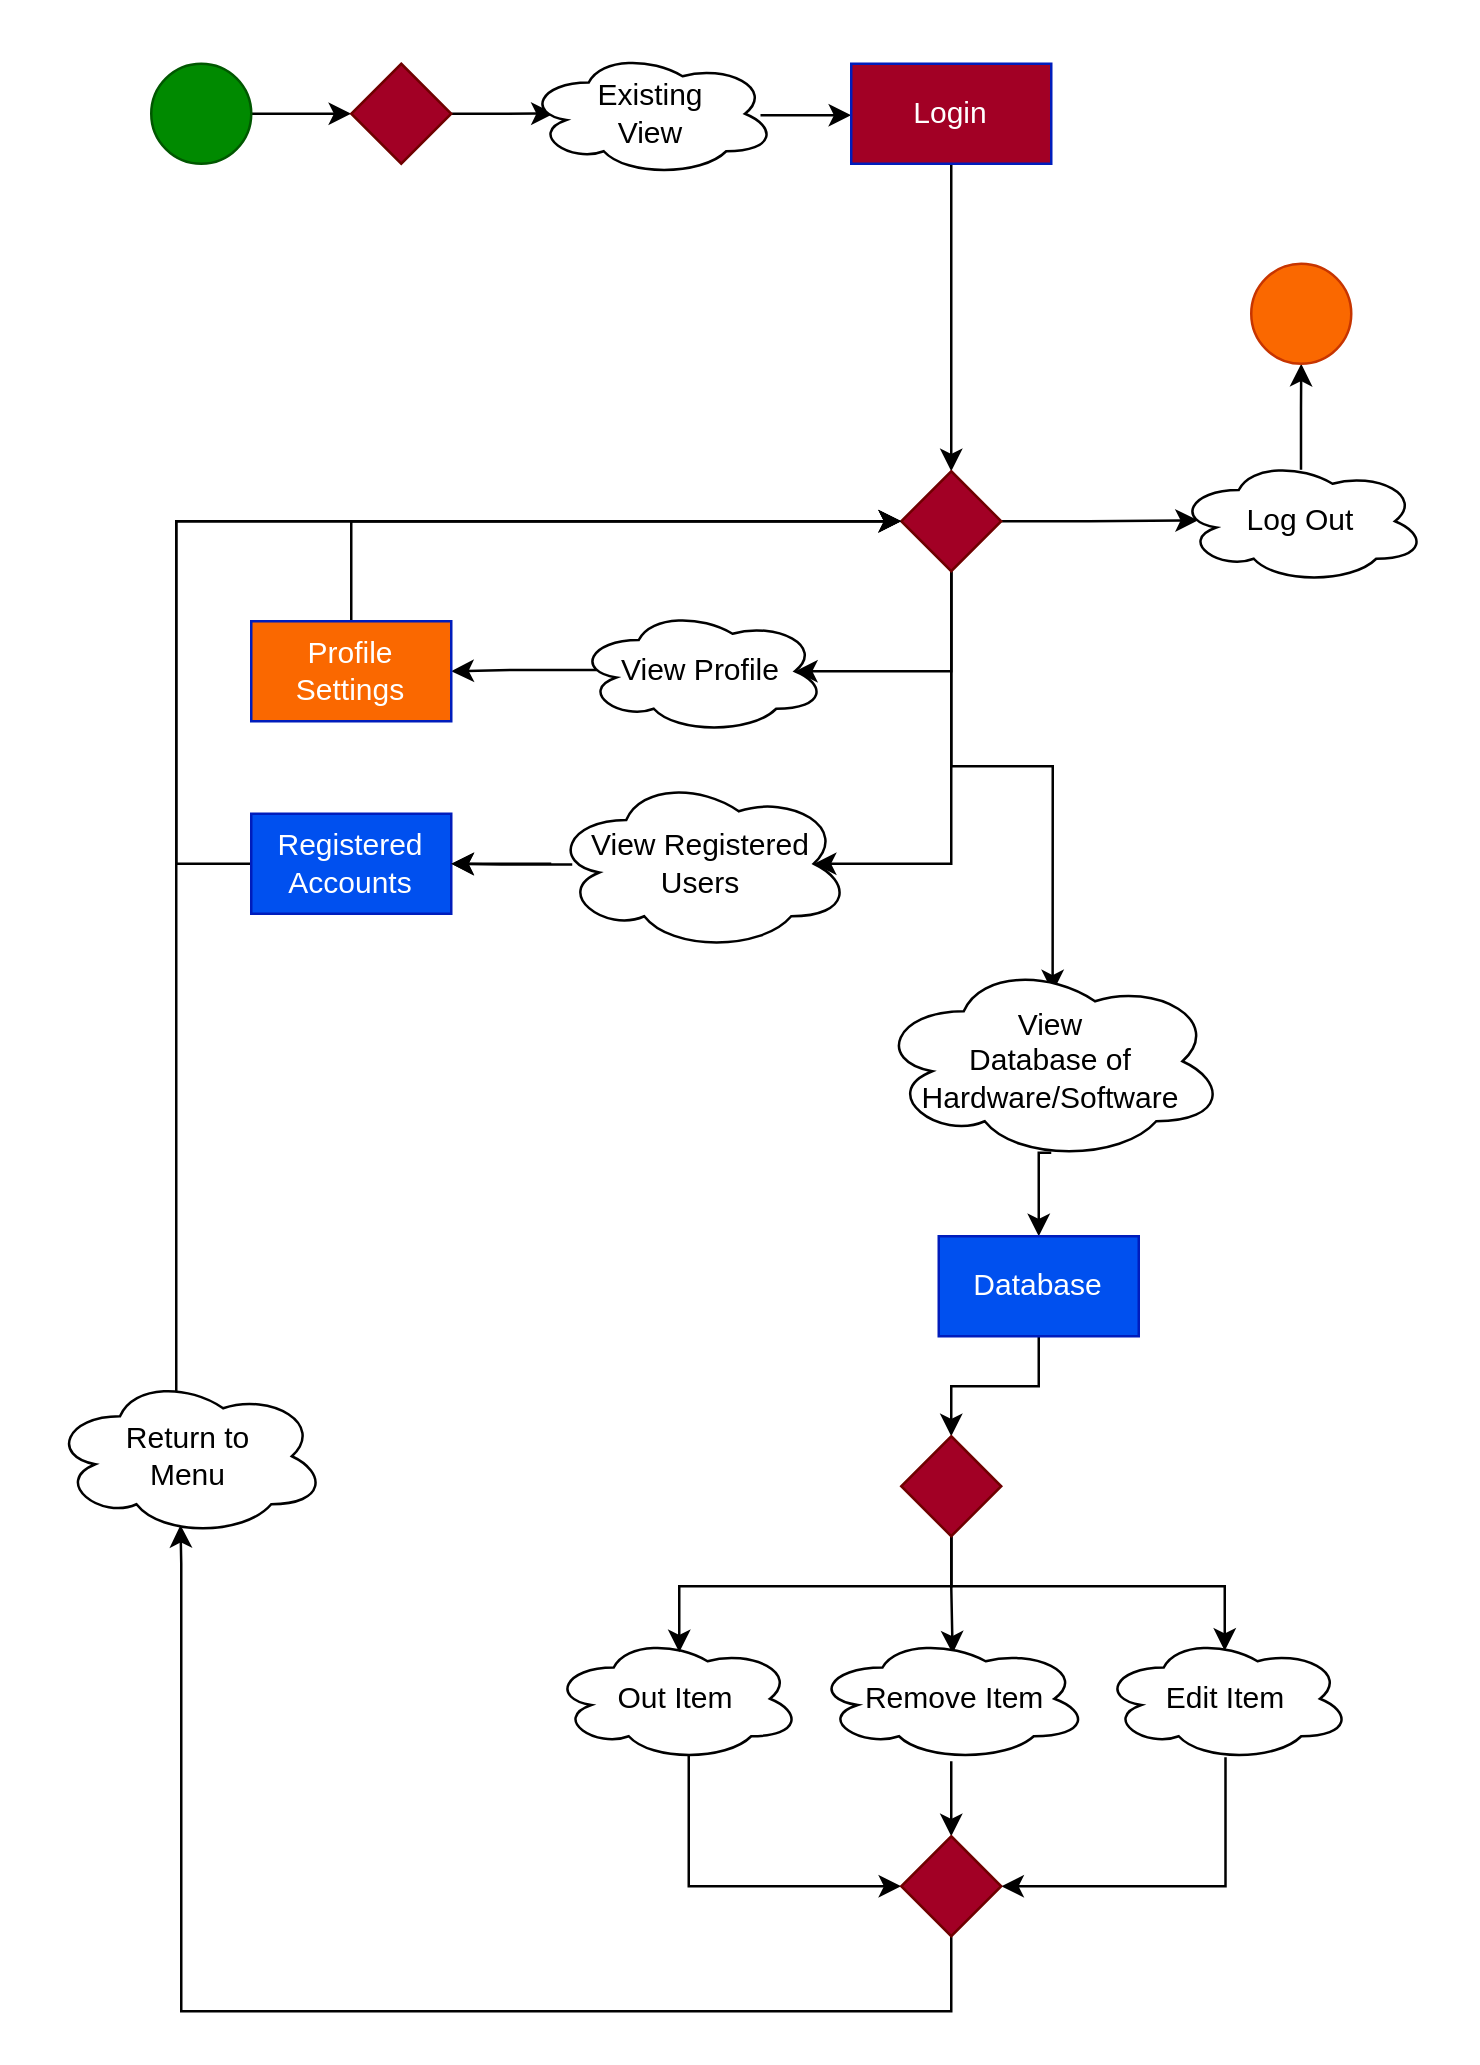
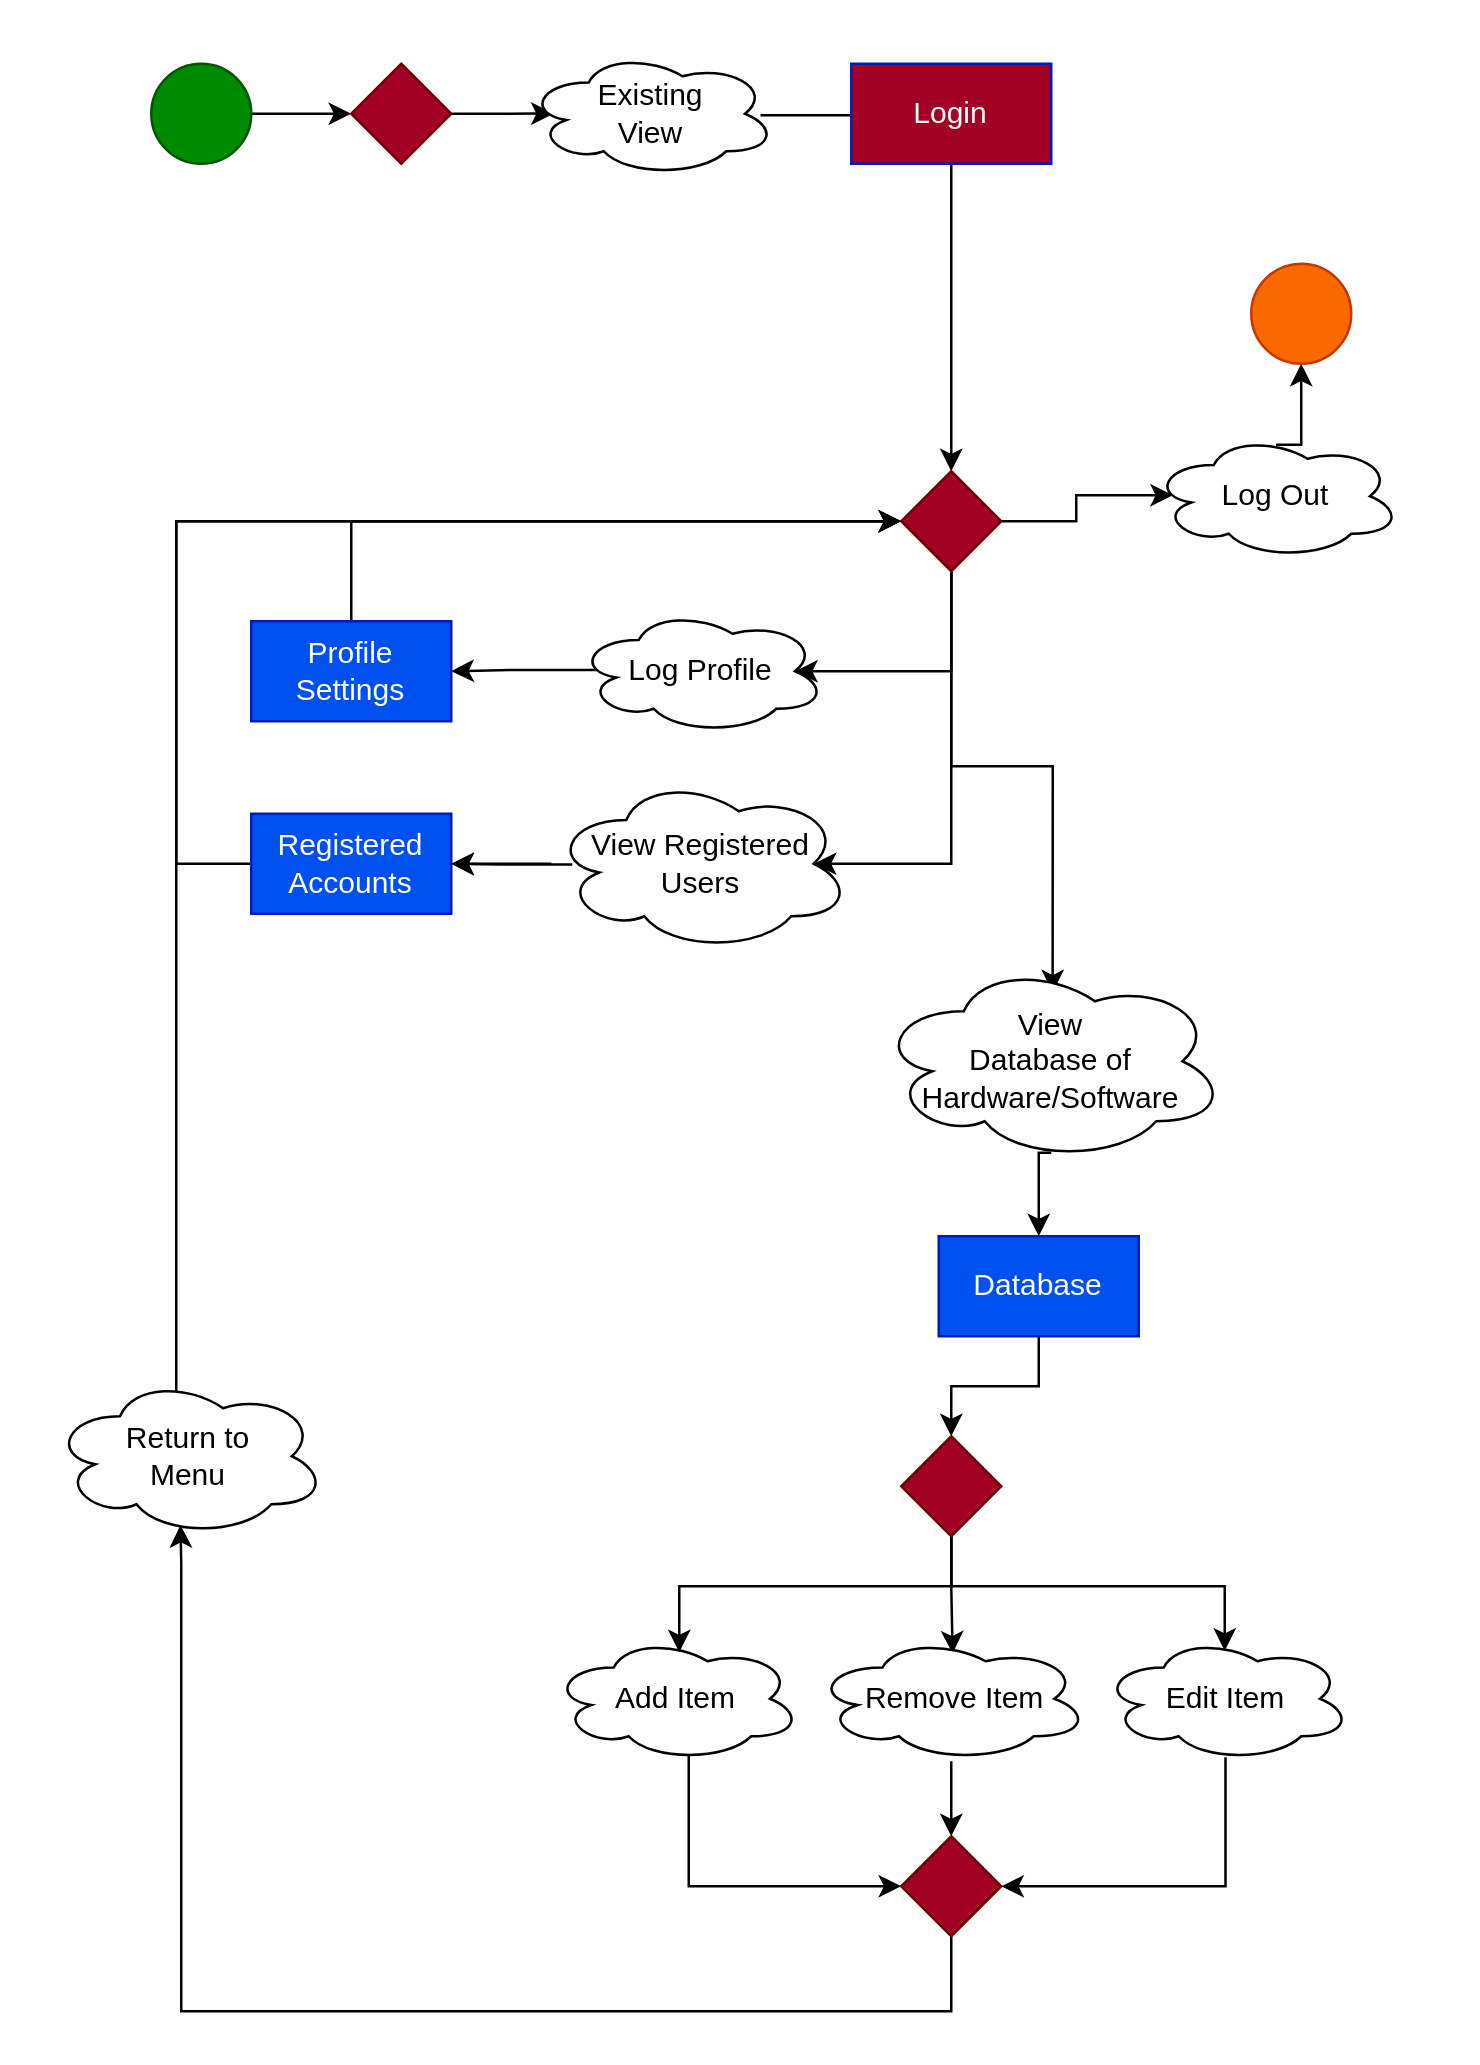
edge "Existing View" -> "Login": arrowhead classic -> none
node "Log Out": moved (1301, 521) -> (1276, 496)
node "Profile Settings": fillcolor #fa6800 -> #0050ef
node "View Profile": label "View Profile" -> "Log Profile"
node "Out Item": label "Out Item" -> "Add Item"
